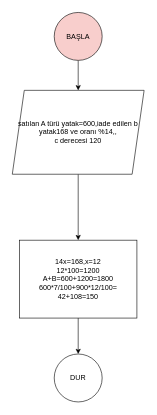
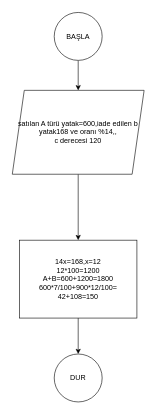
node "BAŞLA": fillcolor #f8cecc -> #ffffff
